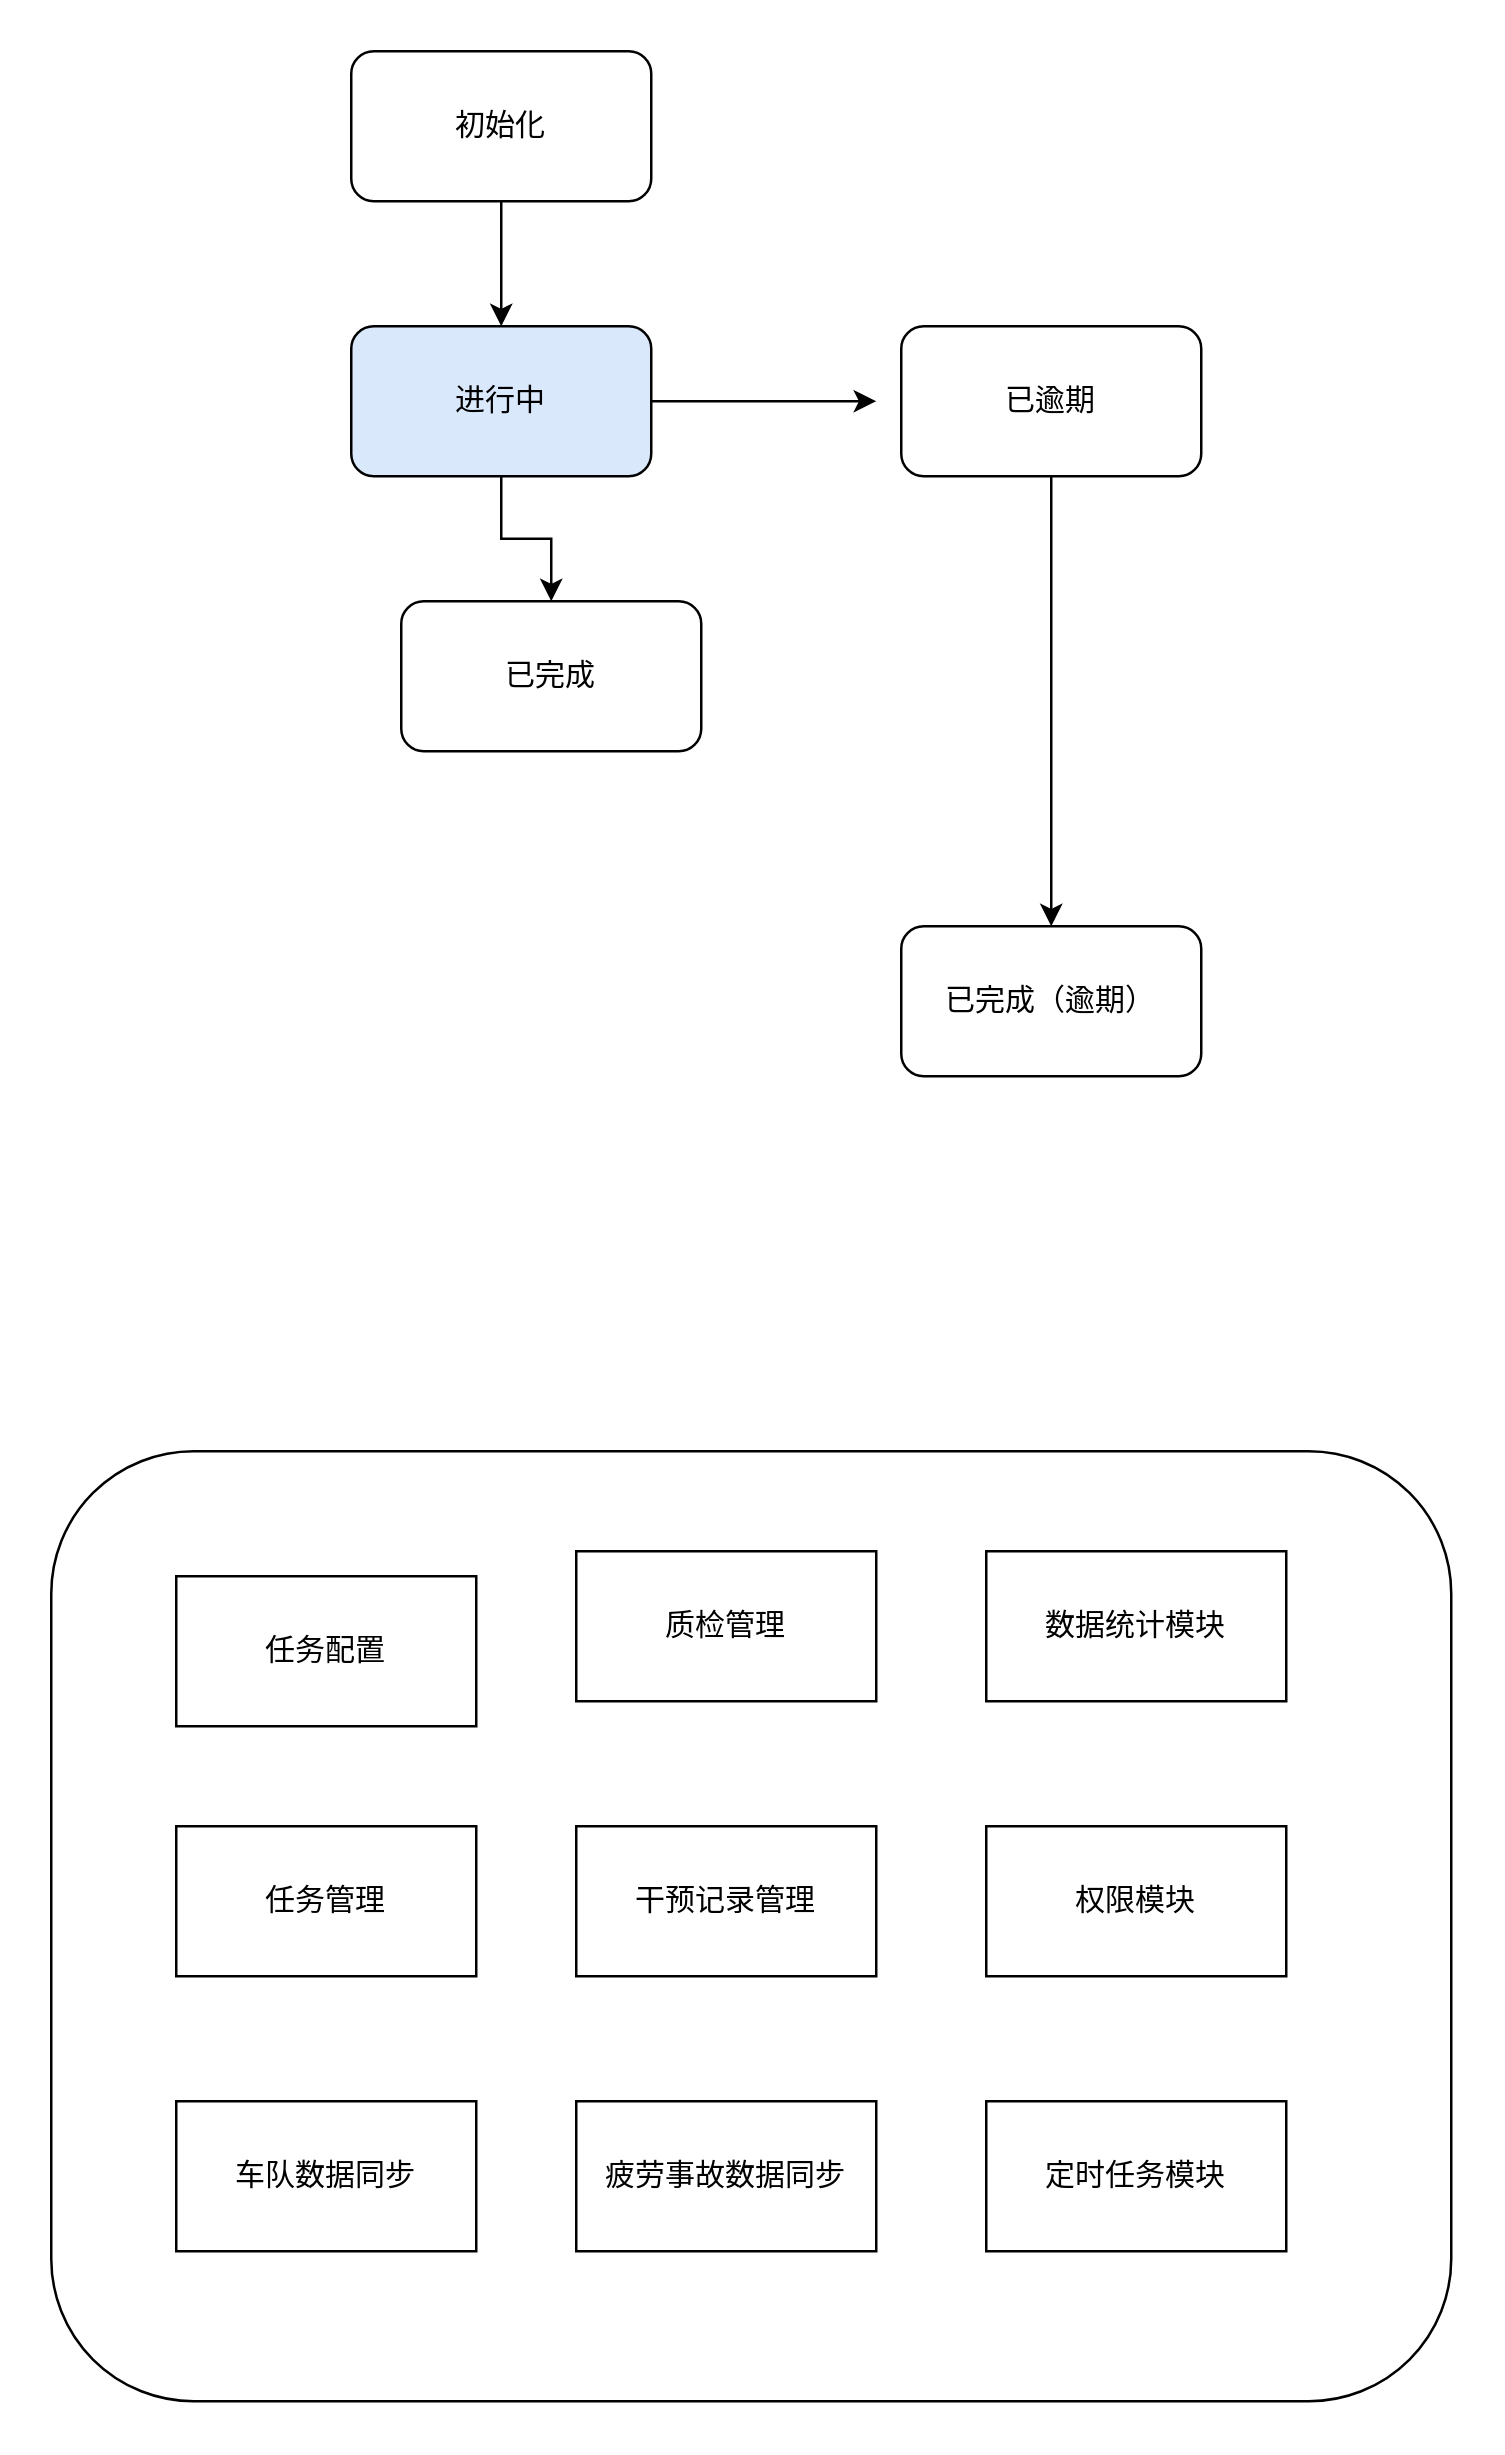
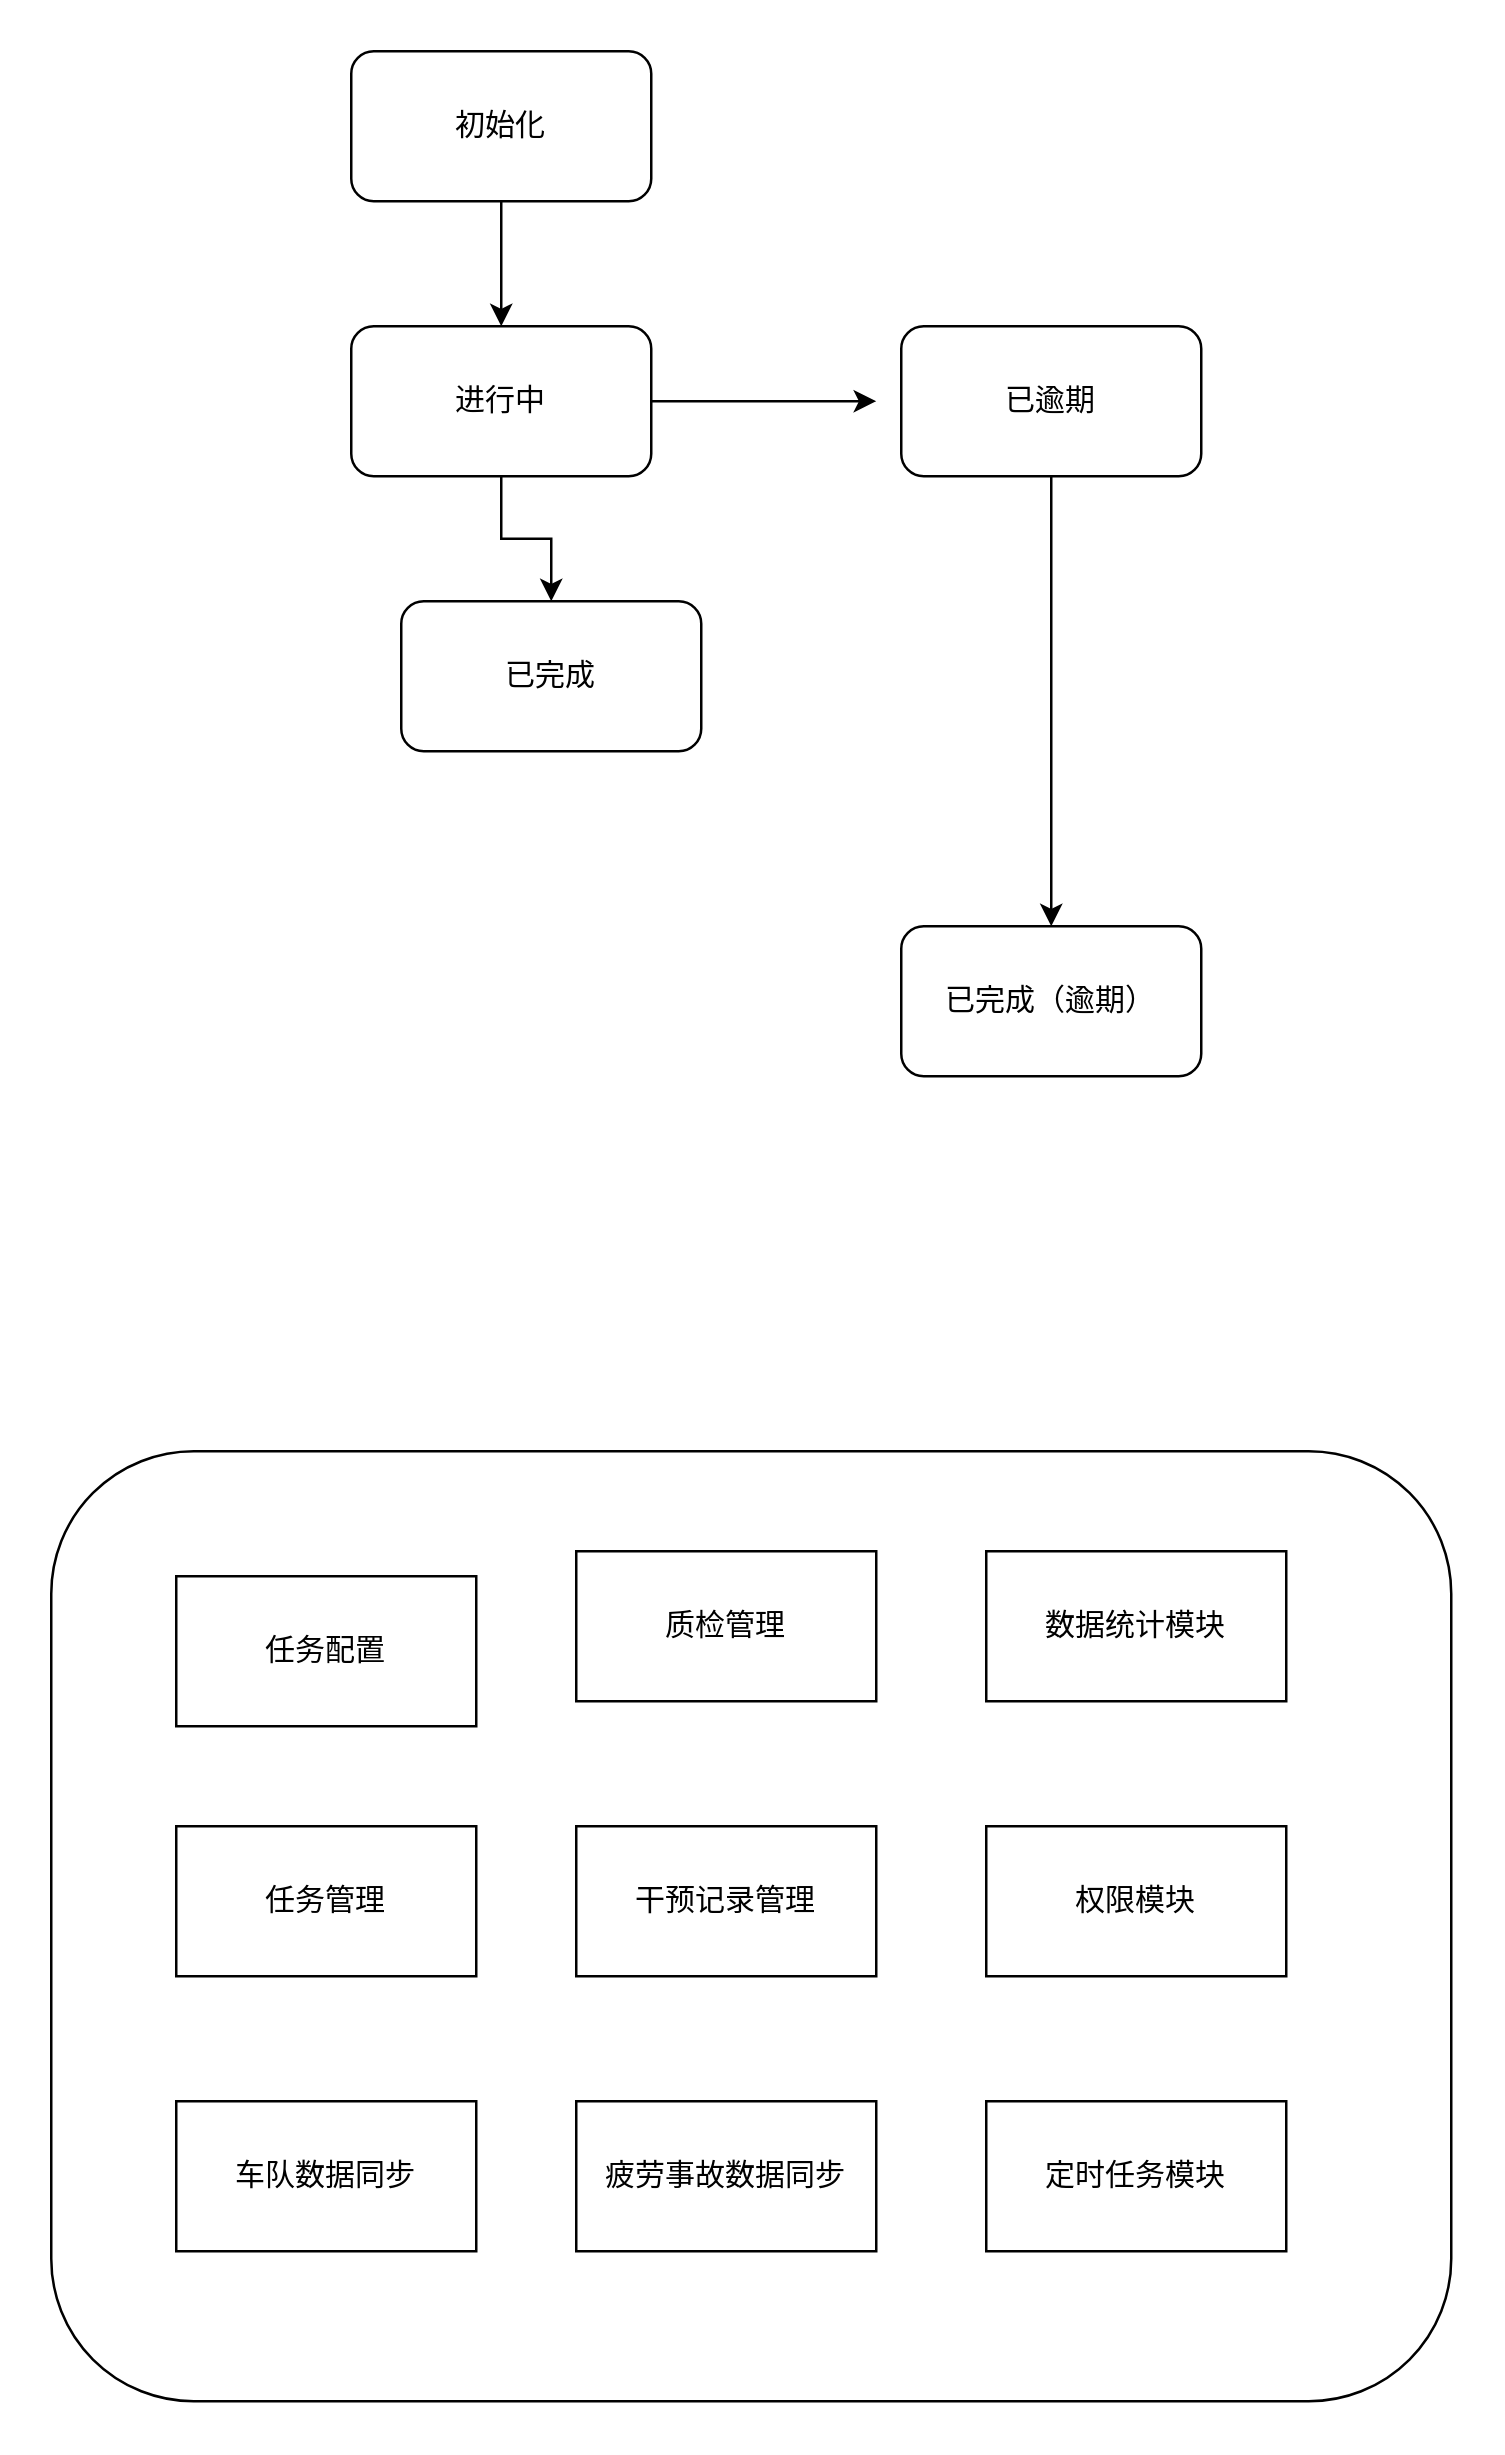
node "进行中": fillcolor #dae8fc -> #ffffff
